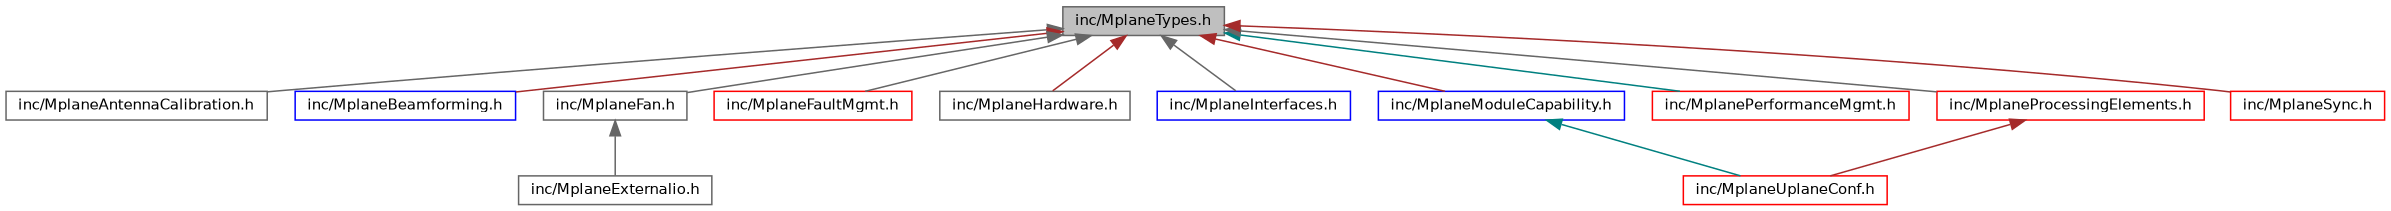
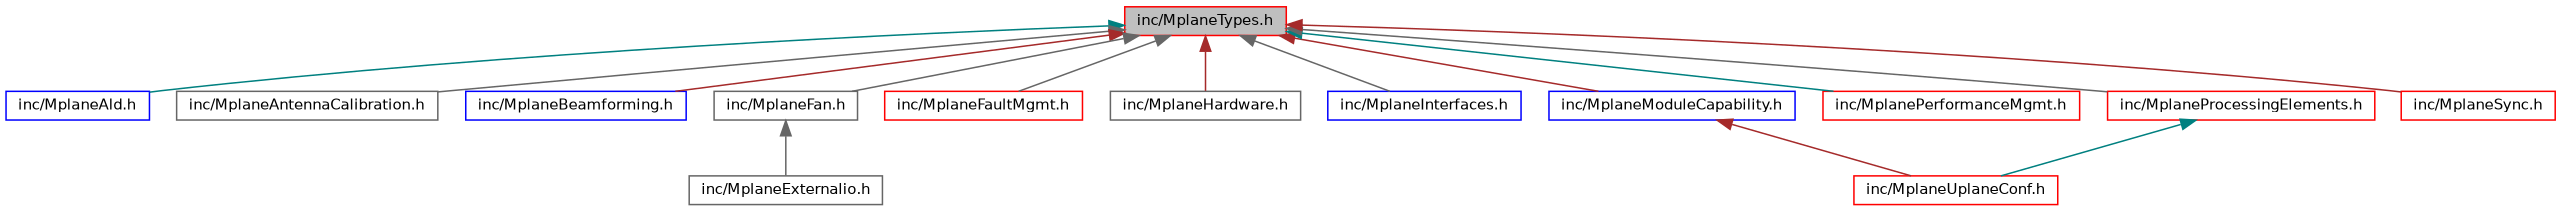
node "inc/MplaneTypes.h": color gray40 -> red
node "inc/MplaneAld.h": added
edge "inc/MplaneUplaneConf.h" -> "inc/MplaneModuleCapability.h": color teal -> brown
edge "inc/MplaneUplaneConf.h" -> "inc/MplaneProcessingElements.h": color brown -> teal
